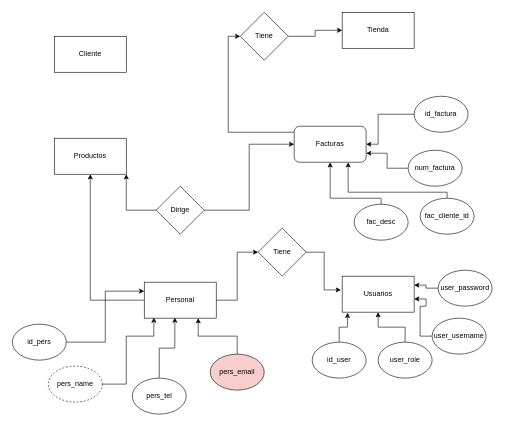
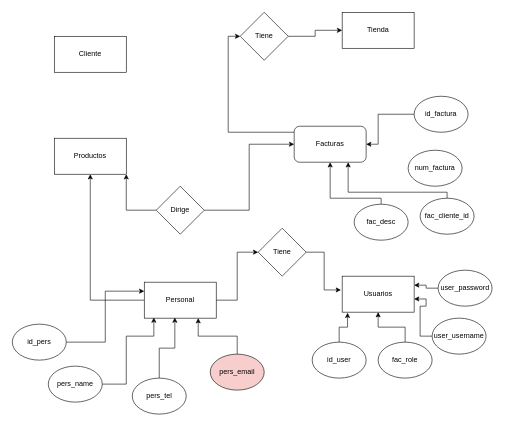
edge "num_factura" -> "Facturas": removed
node "user_role": label "user_role" -> "fac_role"
node "pers_name": style dashed -> solid
